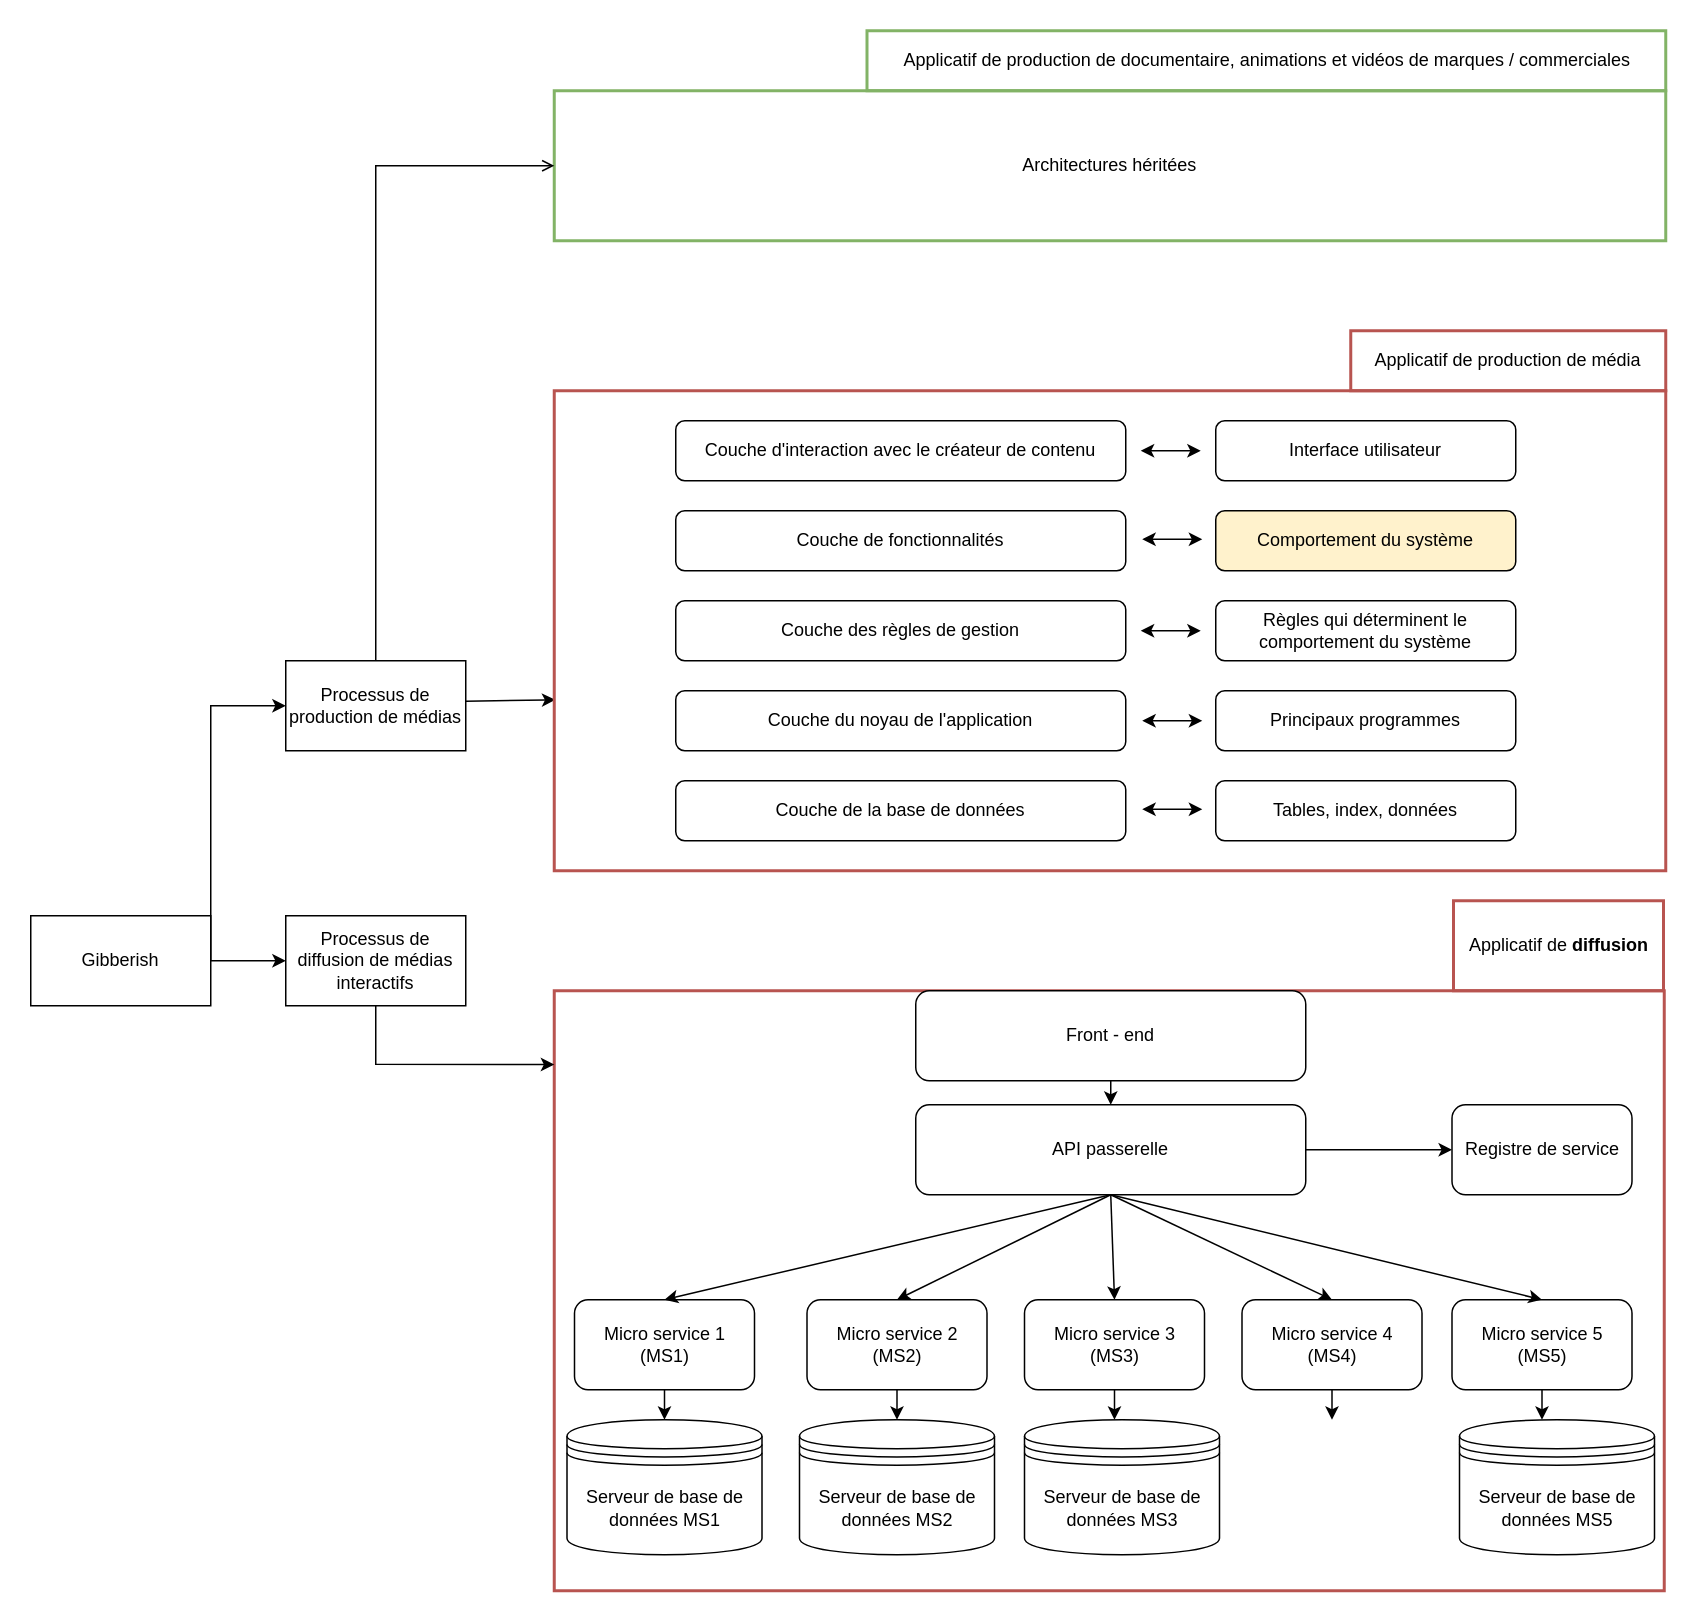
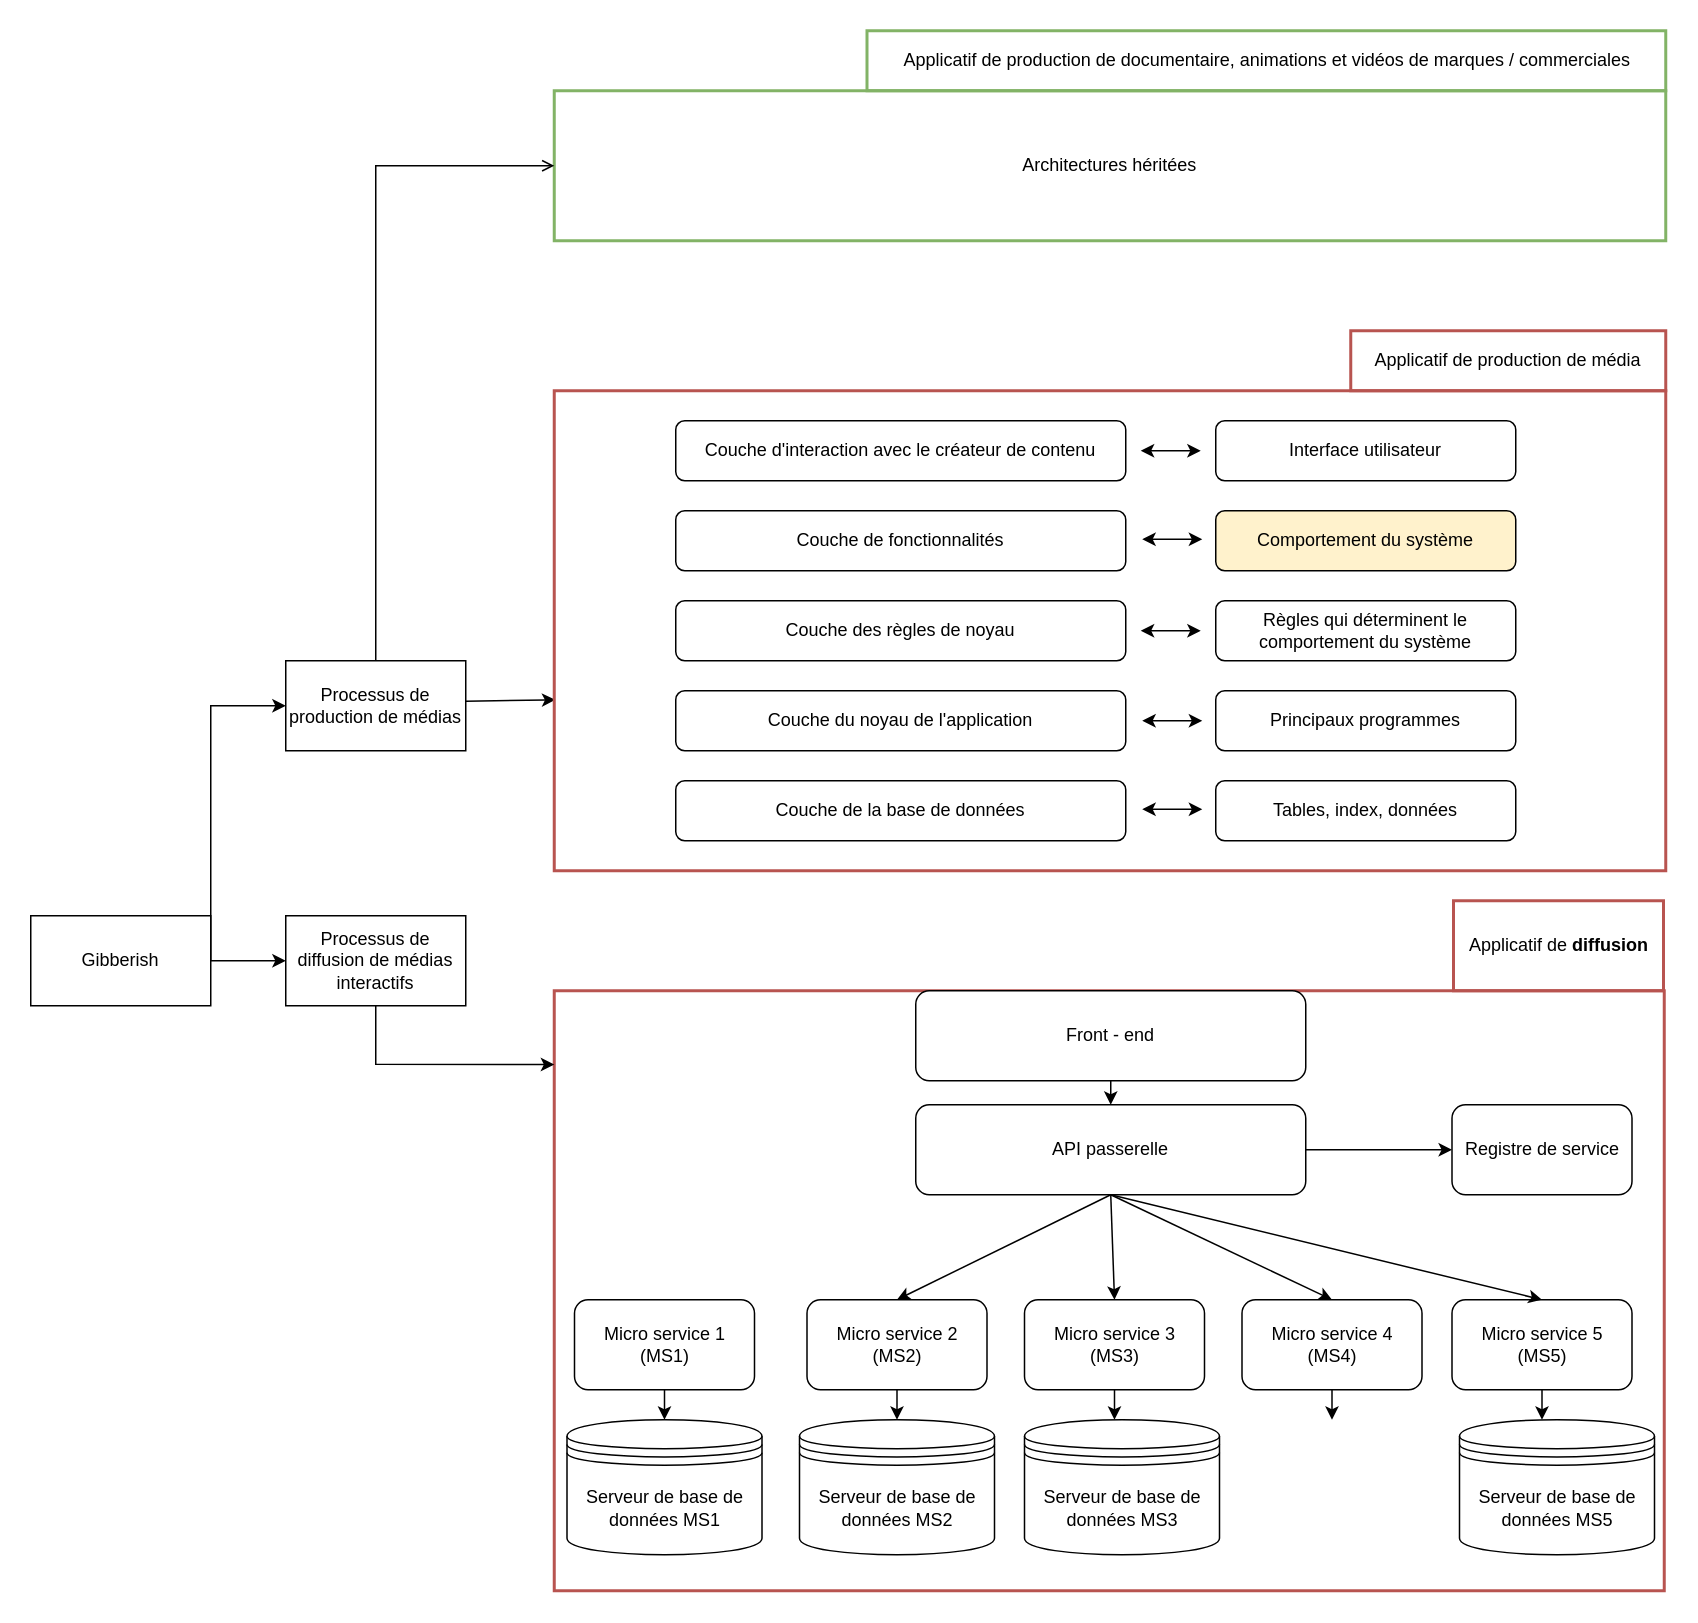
node "Couche des règles de gestion": label "Couche des règles de gestion" -> "Couche des règles de noyau"
edge "API passerelle" -> "Micro service 1 (MS1)": removed
